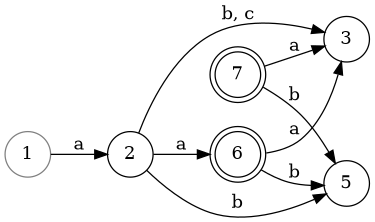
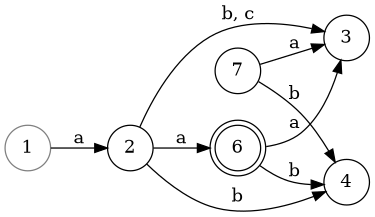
node "7": shape doublecircle -> circle
node "5": label "5" -> "4"
